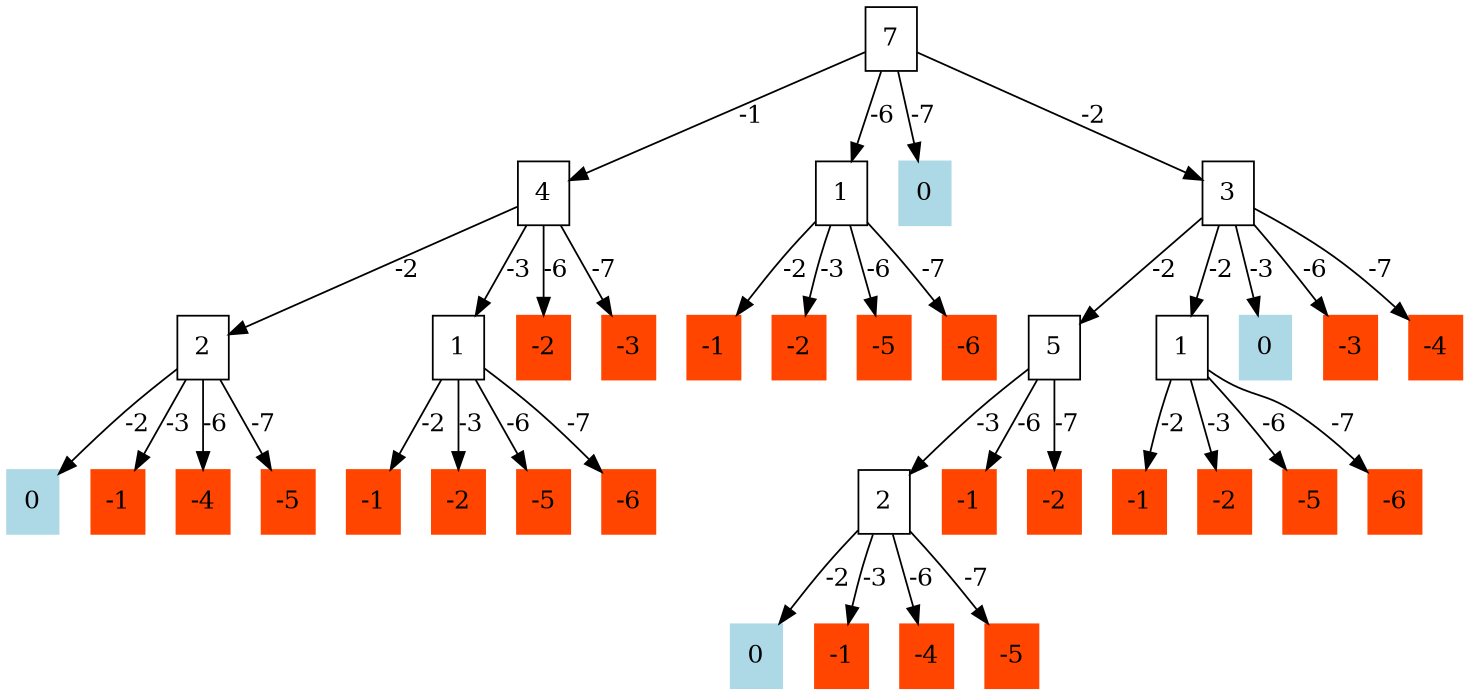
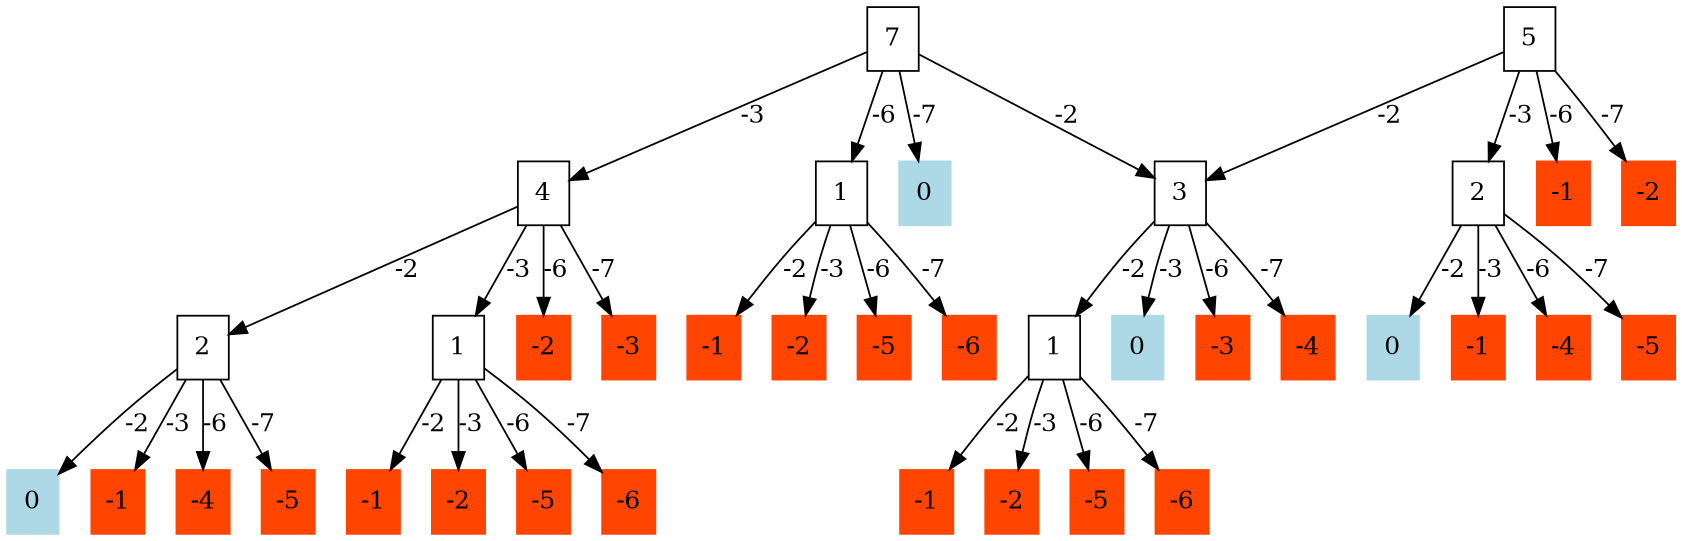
edge "7" -> "4": label "-1" -> "-3"
edge "3" -> "5": reversed
